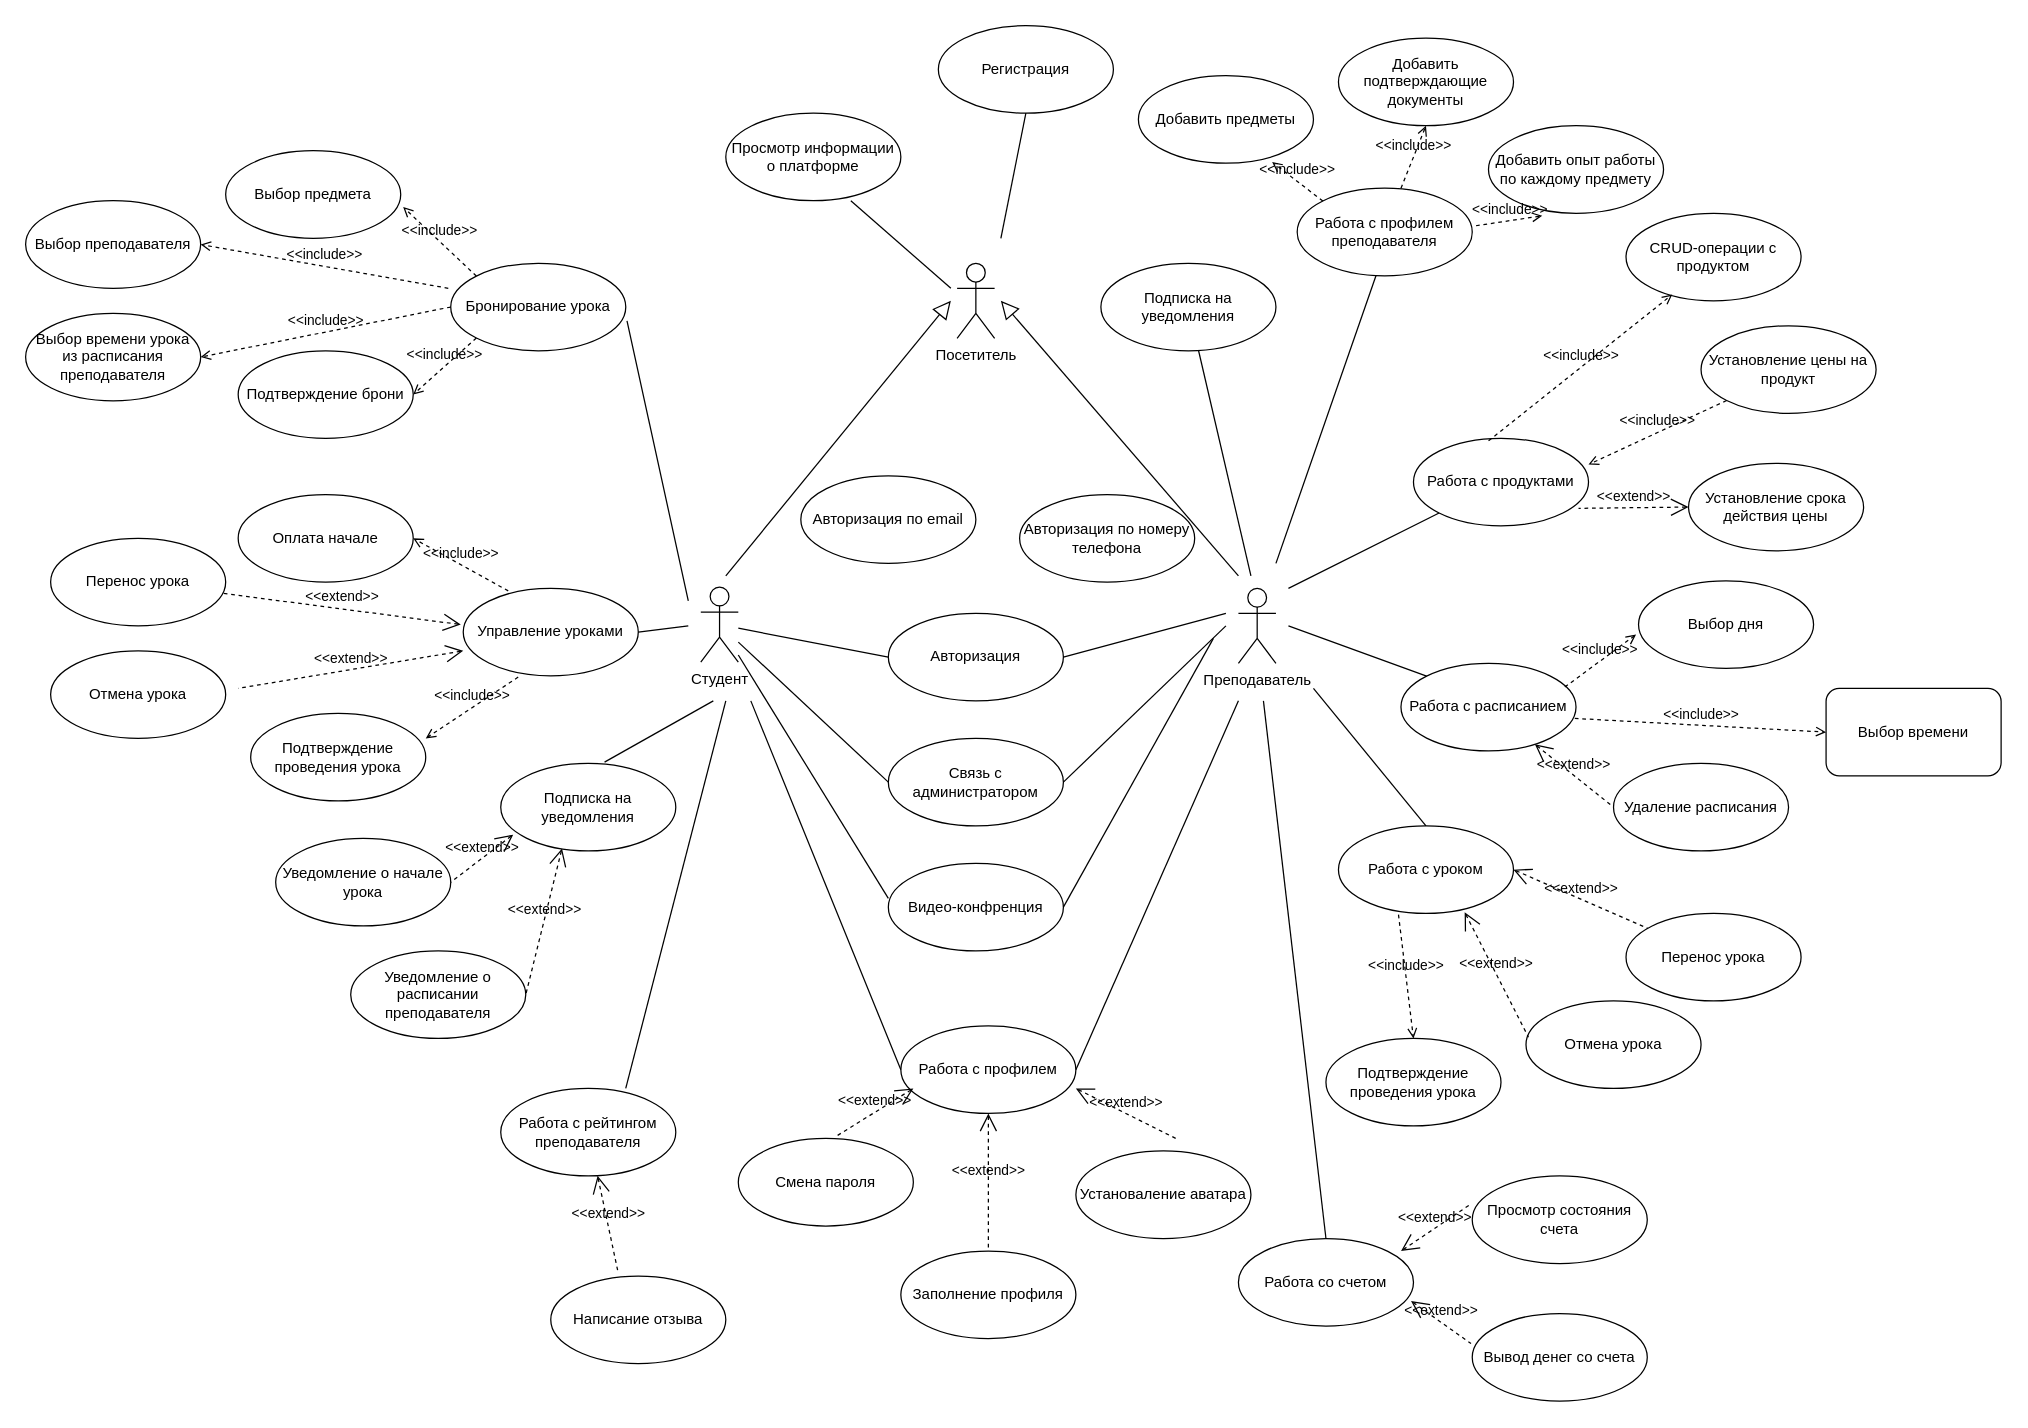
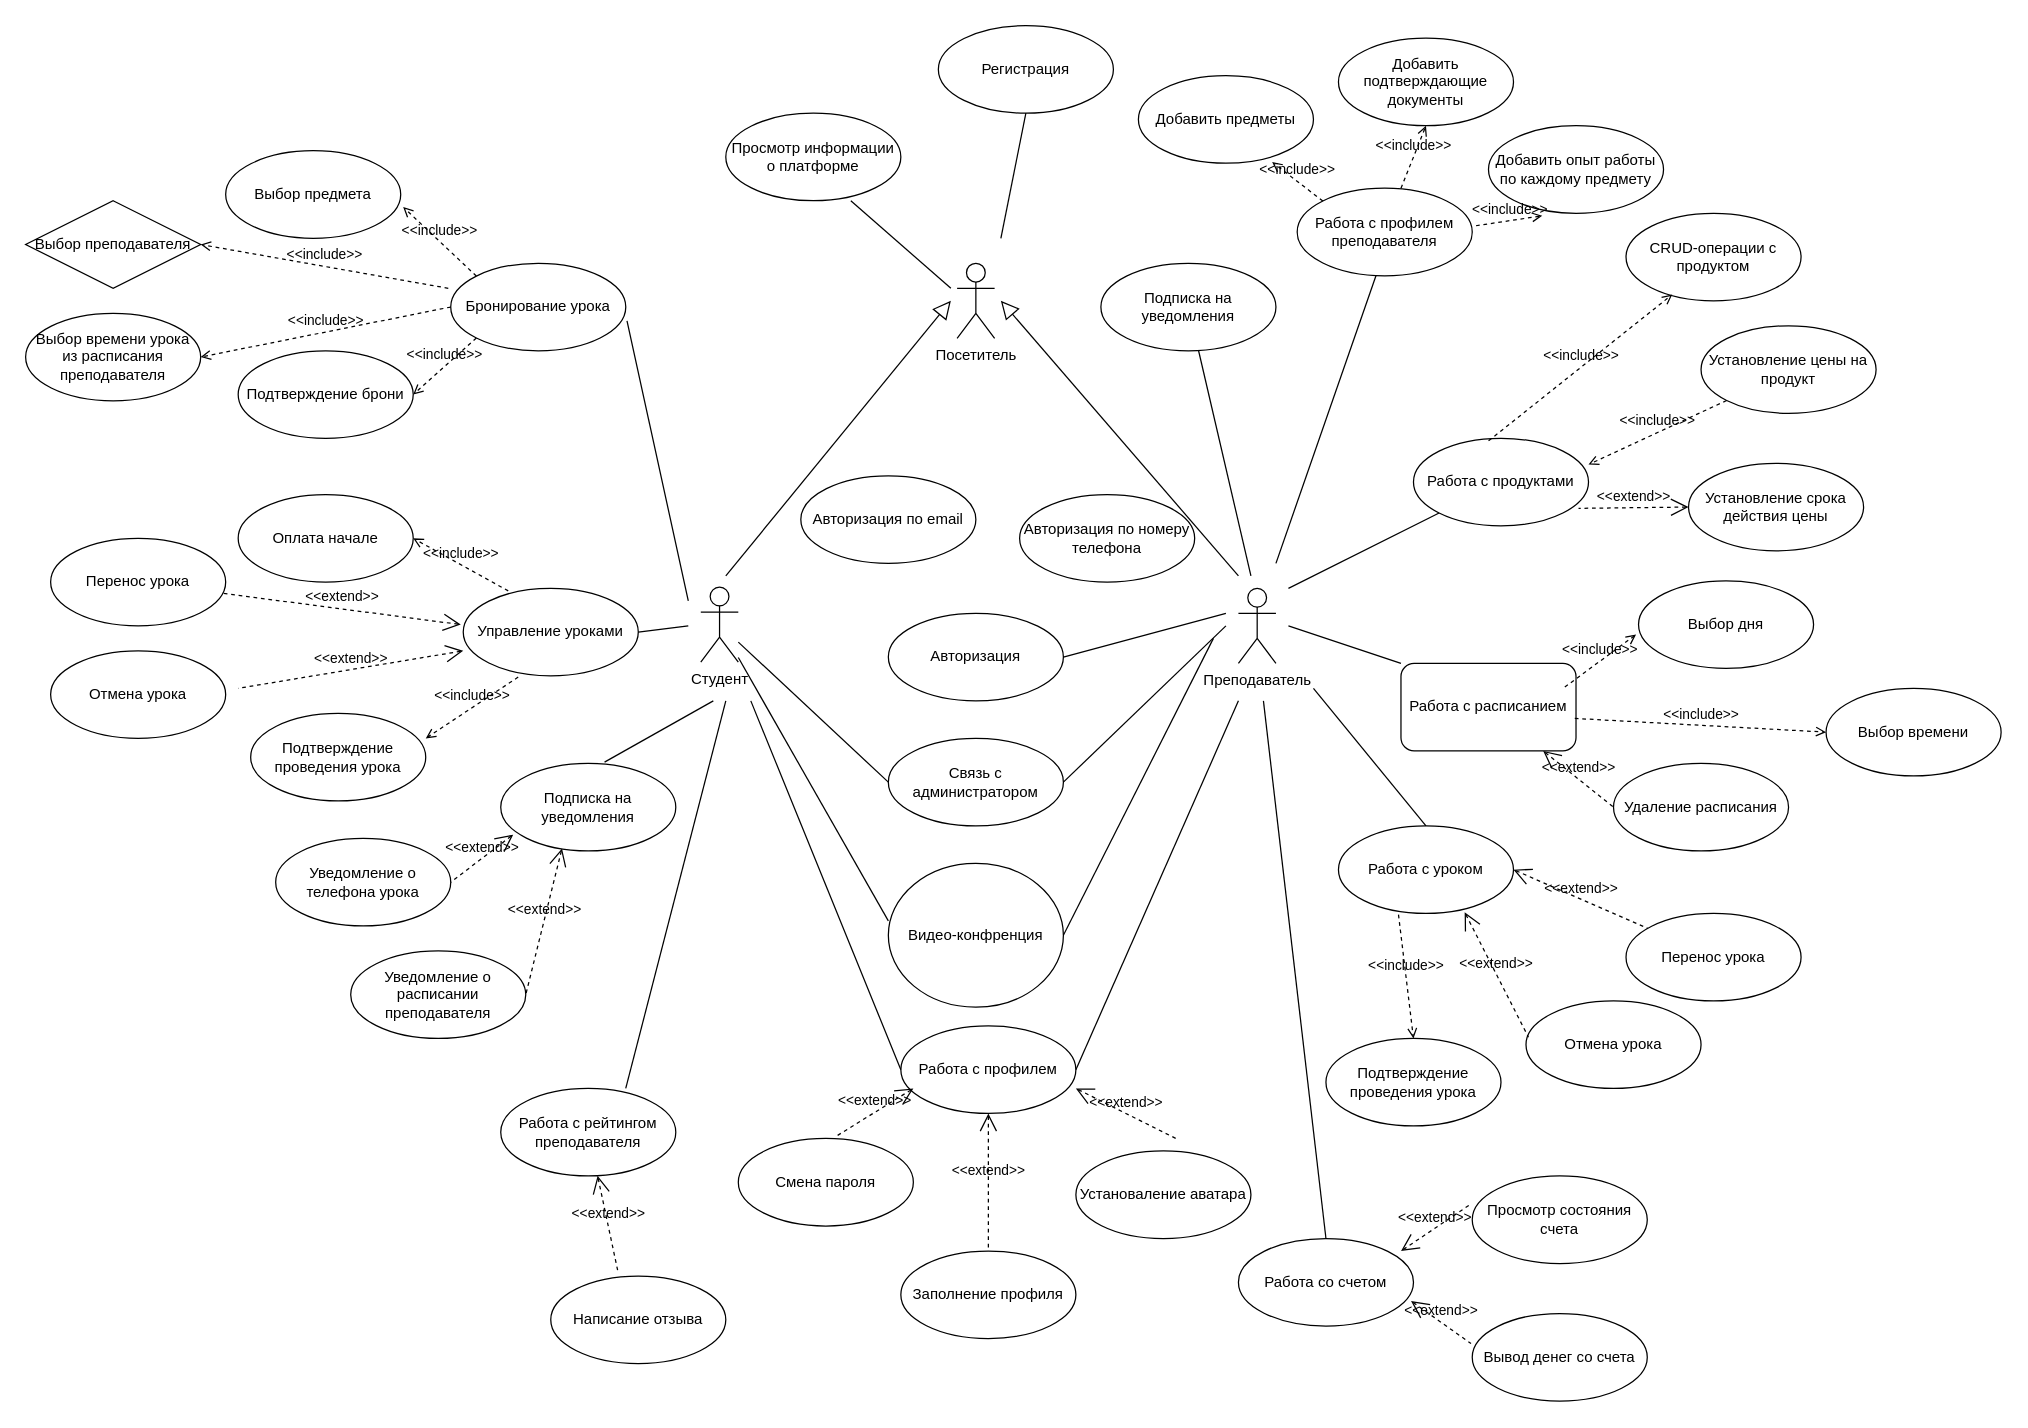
node "Выбор преподавателя": shape ellipse -> diamond
edge "Студент" -- "Авторизация": removed
node "Работа с расписанием": shape ellipse -> rounded rectangle
node "Выбор времени": shape rounded rectangle -> ellipse
node "Уведомление о начале урока": label "Уведомление о начале урока" -> "Уведомление о телефона урока"
node "Видео-конфренция": size 175x88 -> 175x144
